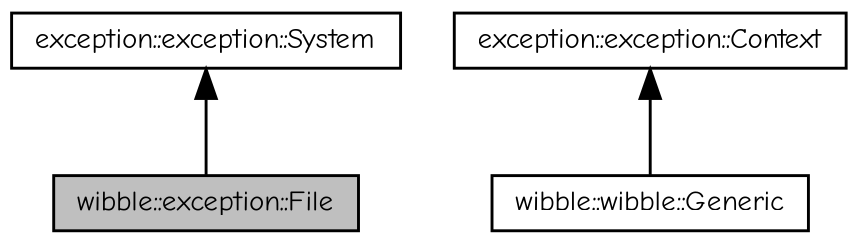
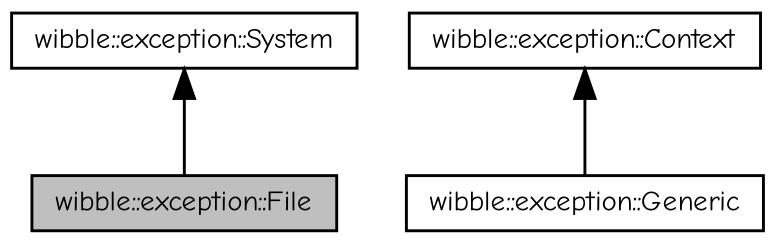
node "exception::exception::System": label "exception::exception::System" -> "wibble::exception::System"
node "exception::exception::Context": label "exception::exception::Context" -> "wibble::exception::Context"
node "wibble::wibble::Generic": label "wibble::wibble::Generic" -> "wibble::exception::Generic"
